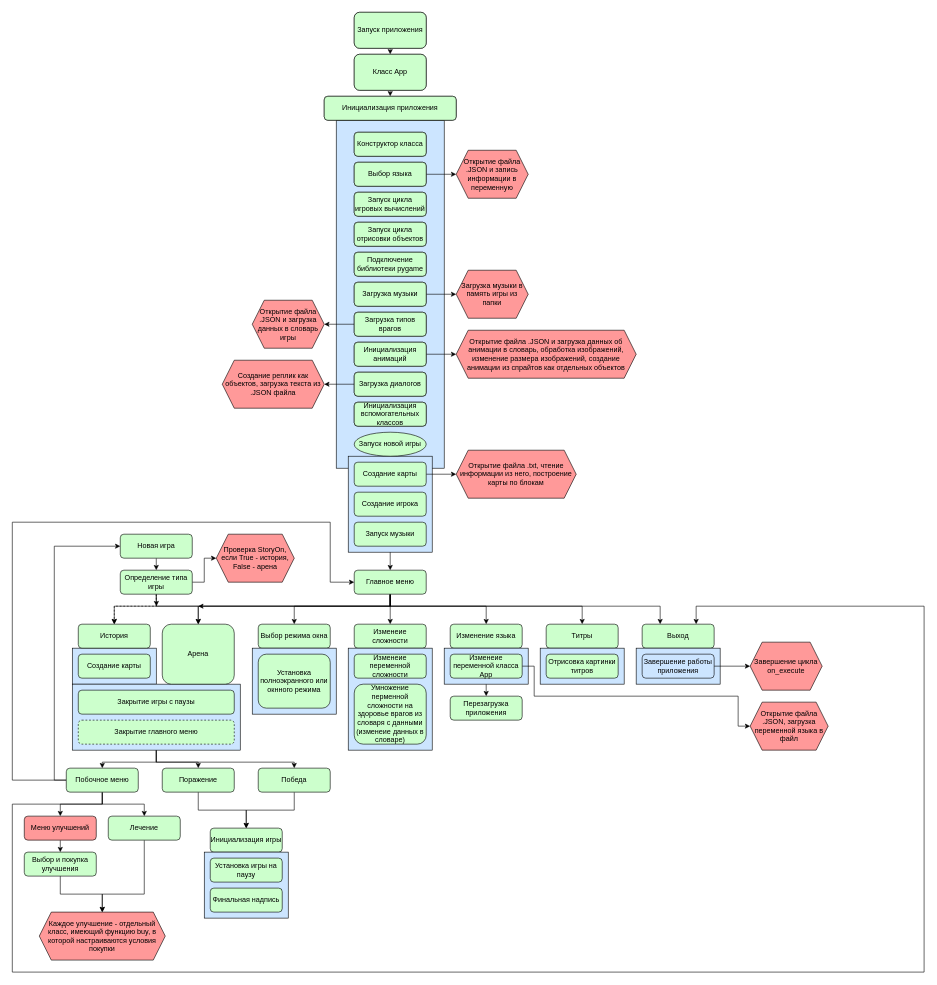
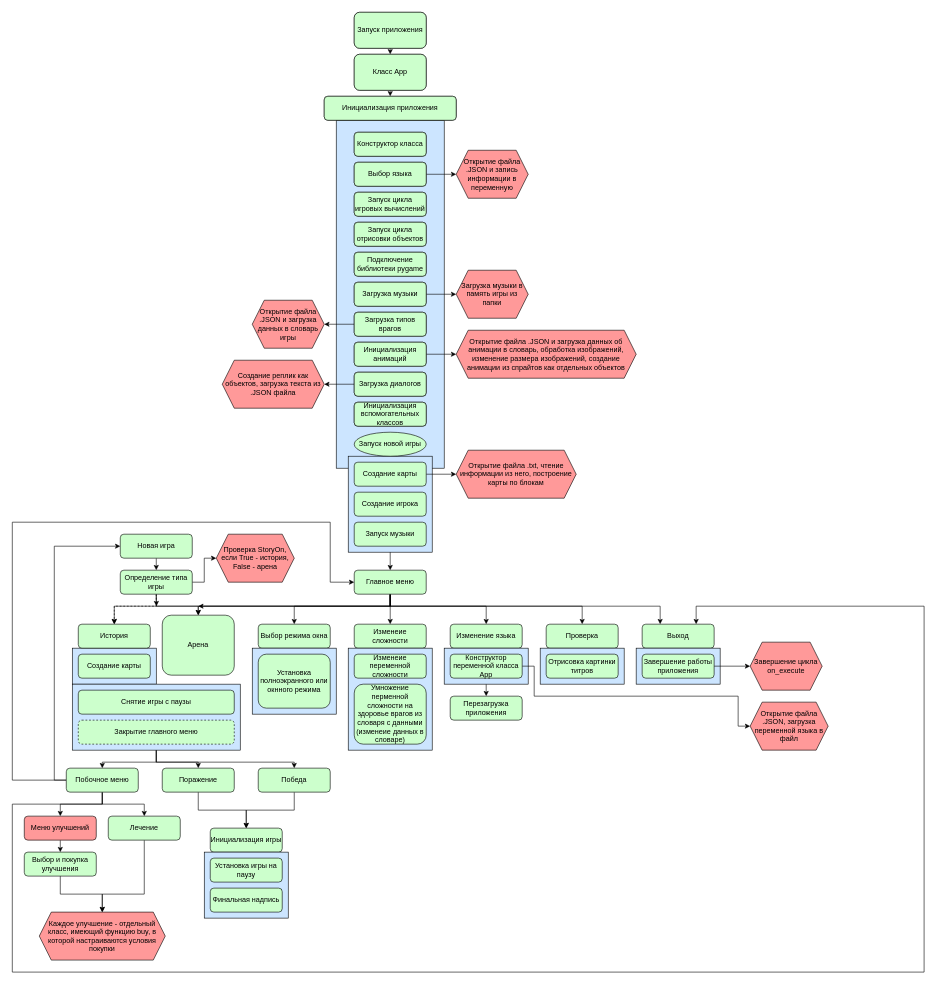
node "Титры": label "Титры" -> "Проверка"
node "Арена": moved (198, 654) -> (198, 645)
node "Изменеие переменной класса App": label "Изменеие переменной класса App" -> "Конструктор переменной класса App"
node "Завершение работы приложения": fillcolor #cce5ff -> #ccffcc
node "Закрытие игры с паузы": label "Закрытие игры с паузы" -> "Снятие игры с паузы"
